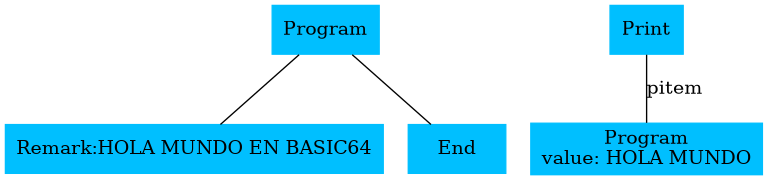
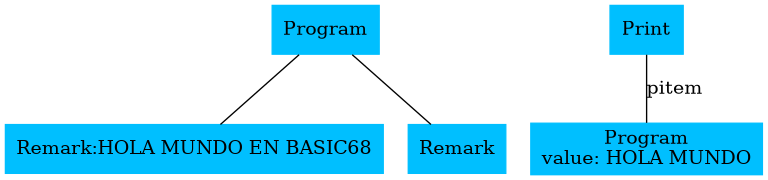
node "Remark:HOLA MUNDO EN BASIC64": label "Remark:HOLA MUNDO EN BASIC64" -> "Remark:HOLA MUNDO EN BASIC68"
node "End": label "End" -> "Remark"
